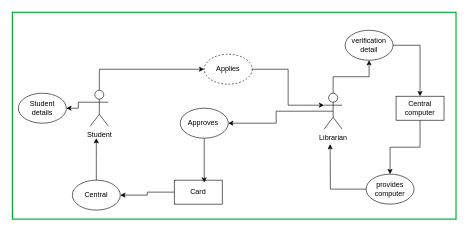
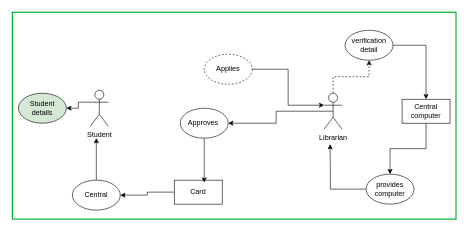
edge "Student" -> "Applies": removed
edge "Librarian" -> "verification detail": style solid -> dashed
node "Student details": fillcolor #ffffff -> #d5e8d4
node "Central computer": moved (420, 108) -> (426, 111)
